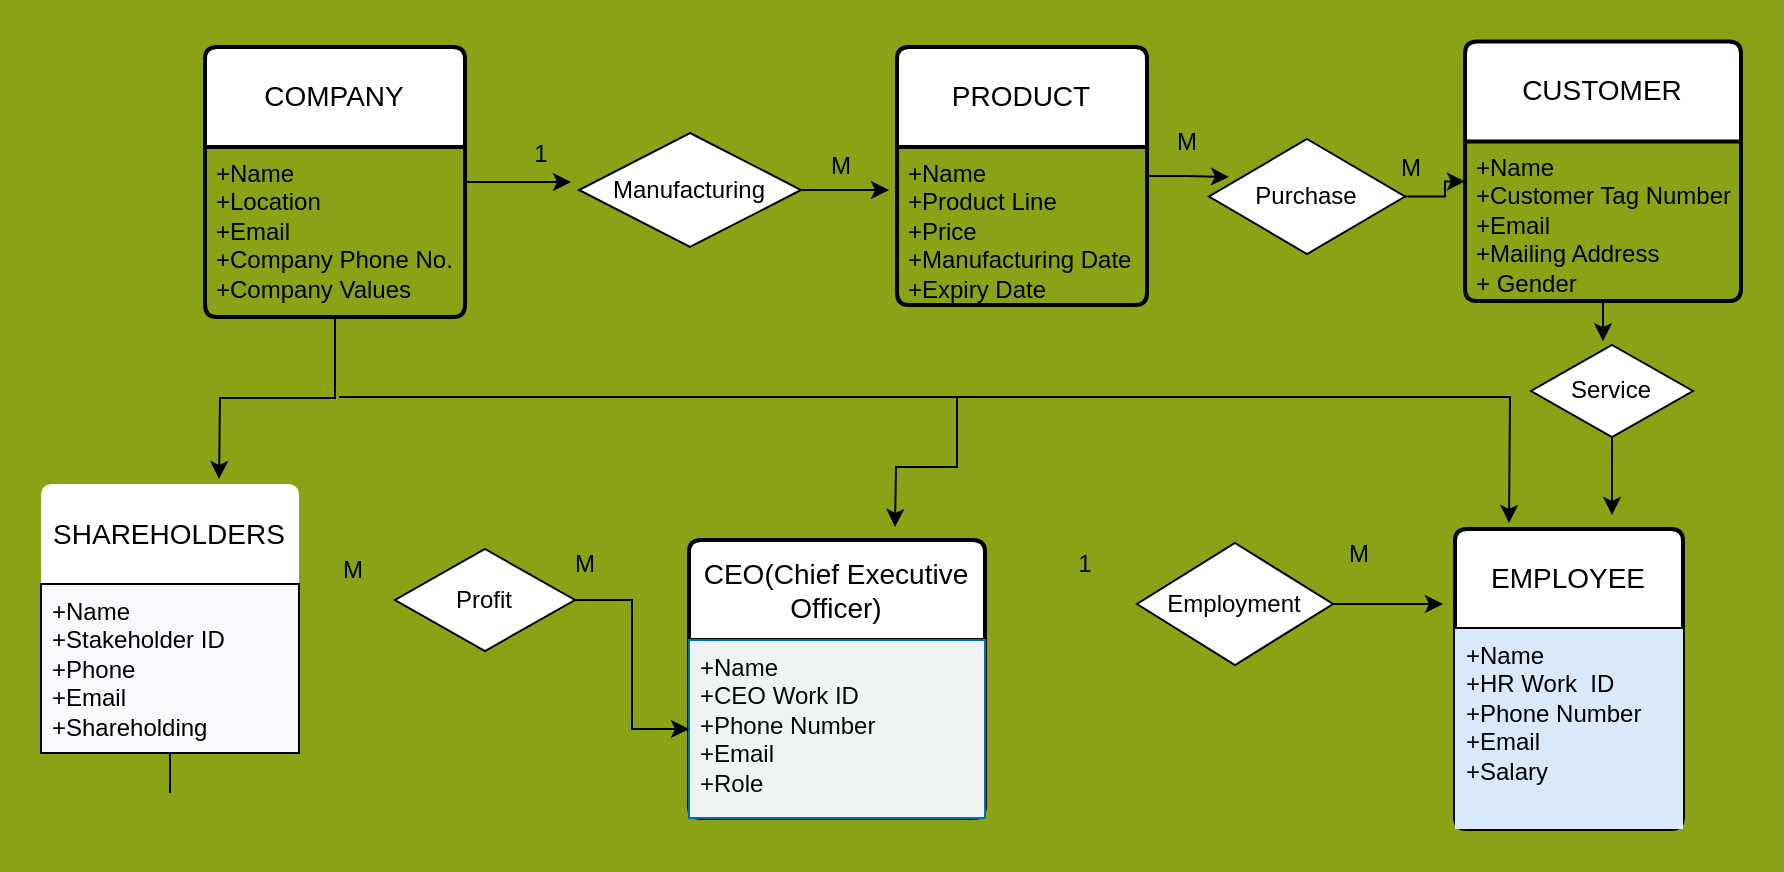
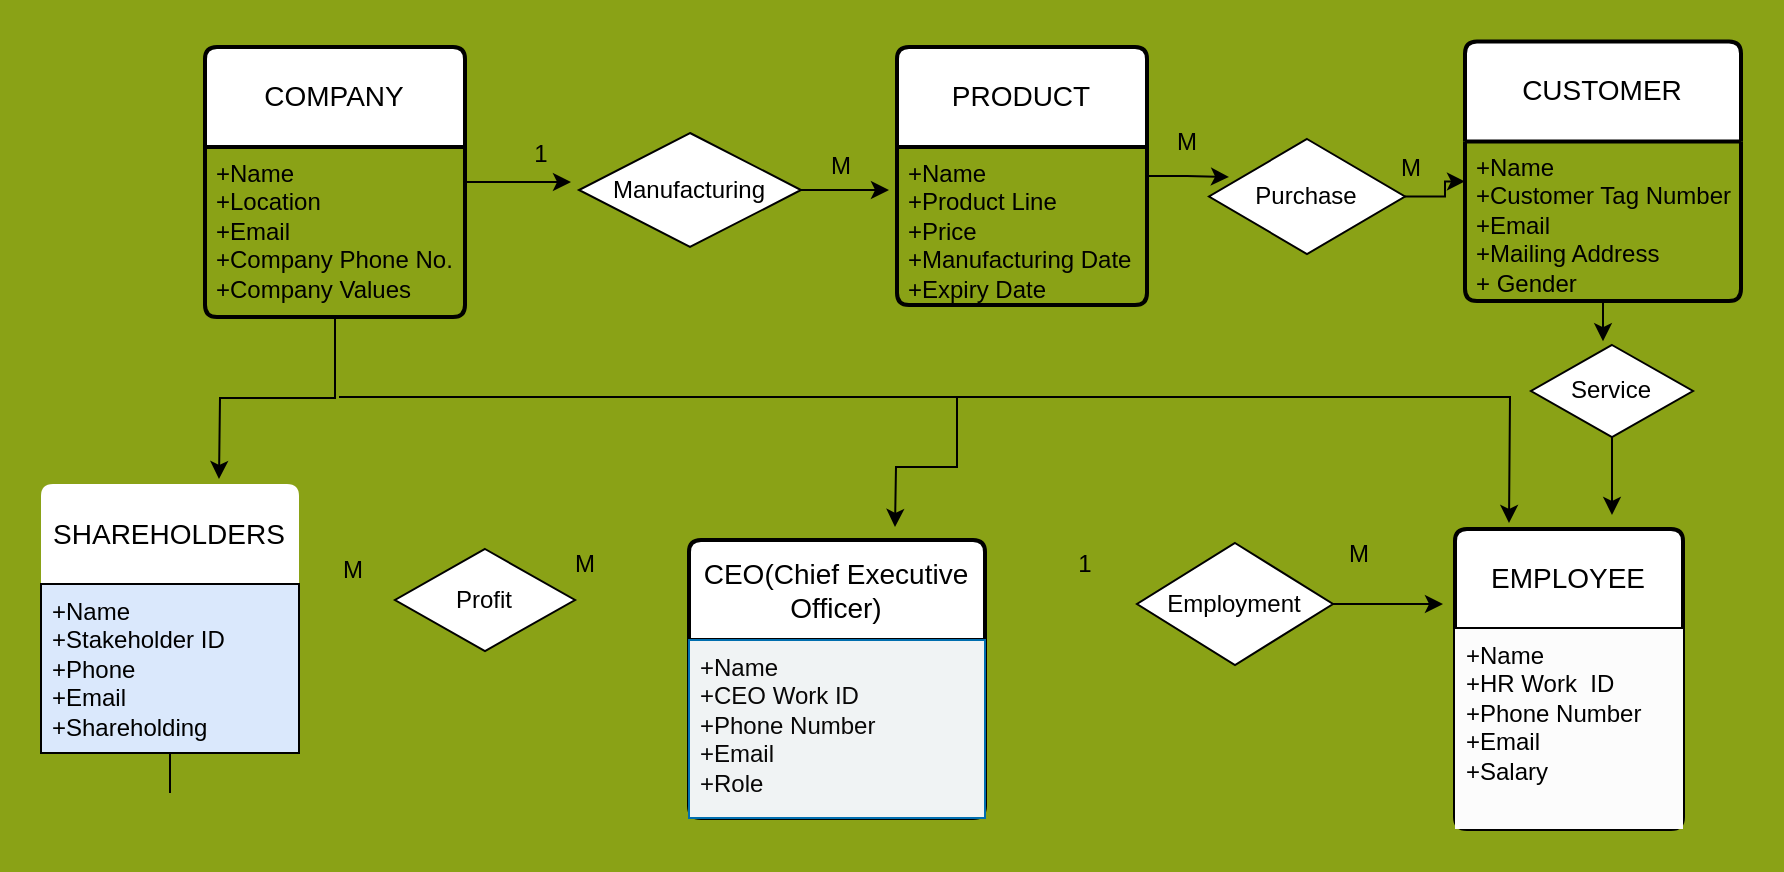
edge "Profit" -> "+Name +CEO Work ID +Phone Number +Email +Role": removed
node "+Name +Stakeholder ID +Phone +Email +Shareholding": fillcolor #faf7fd -> #dae8fc
node "+Name +HR Work ID +Phone Number +Email +Salary": fillcolor #dae8fc -> #fcfcfc
